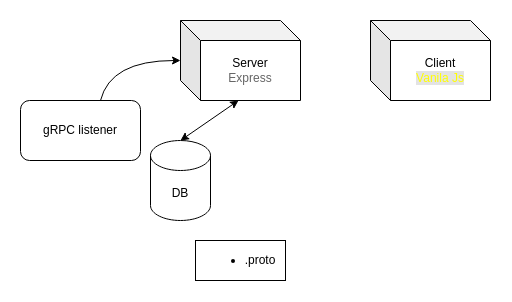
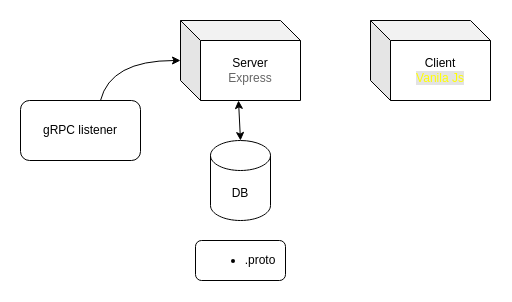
node "DB": moved (181, 181) -> (241, 181)
node ".proto": shape rectangle -> rounded rectangle
